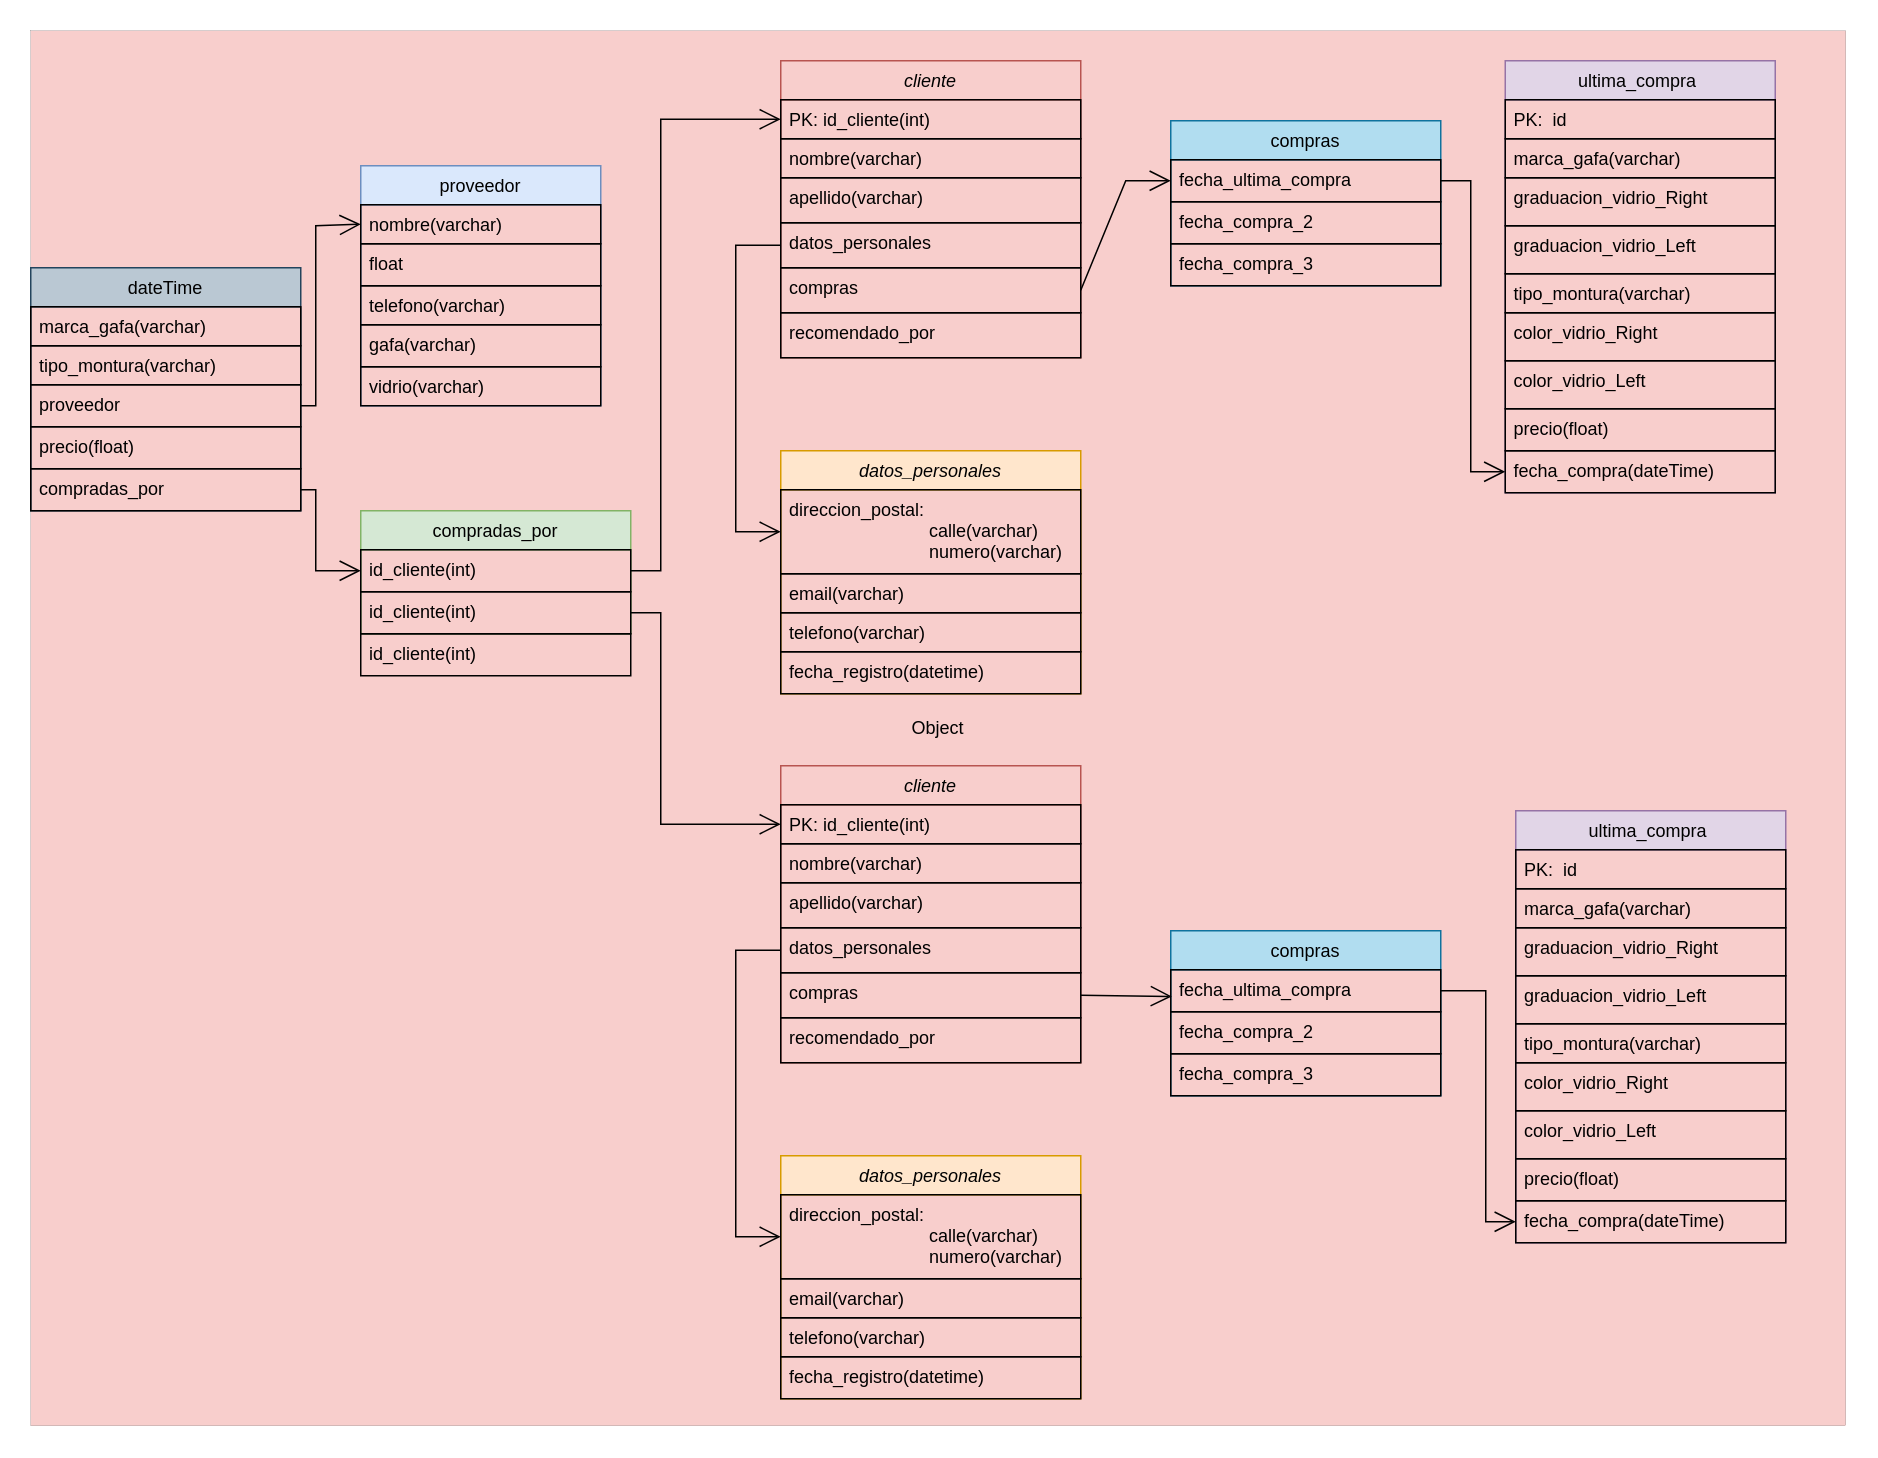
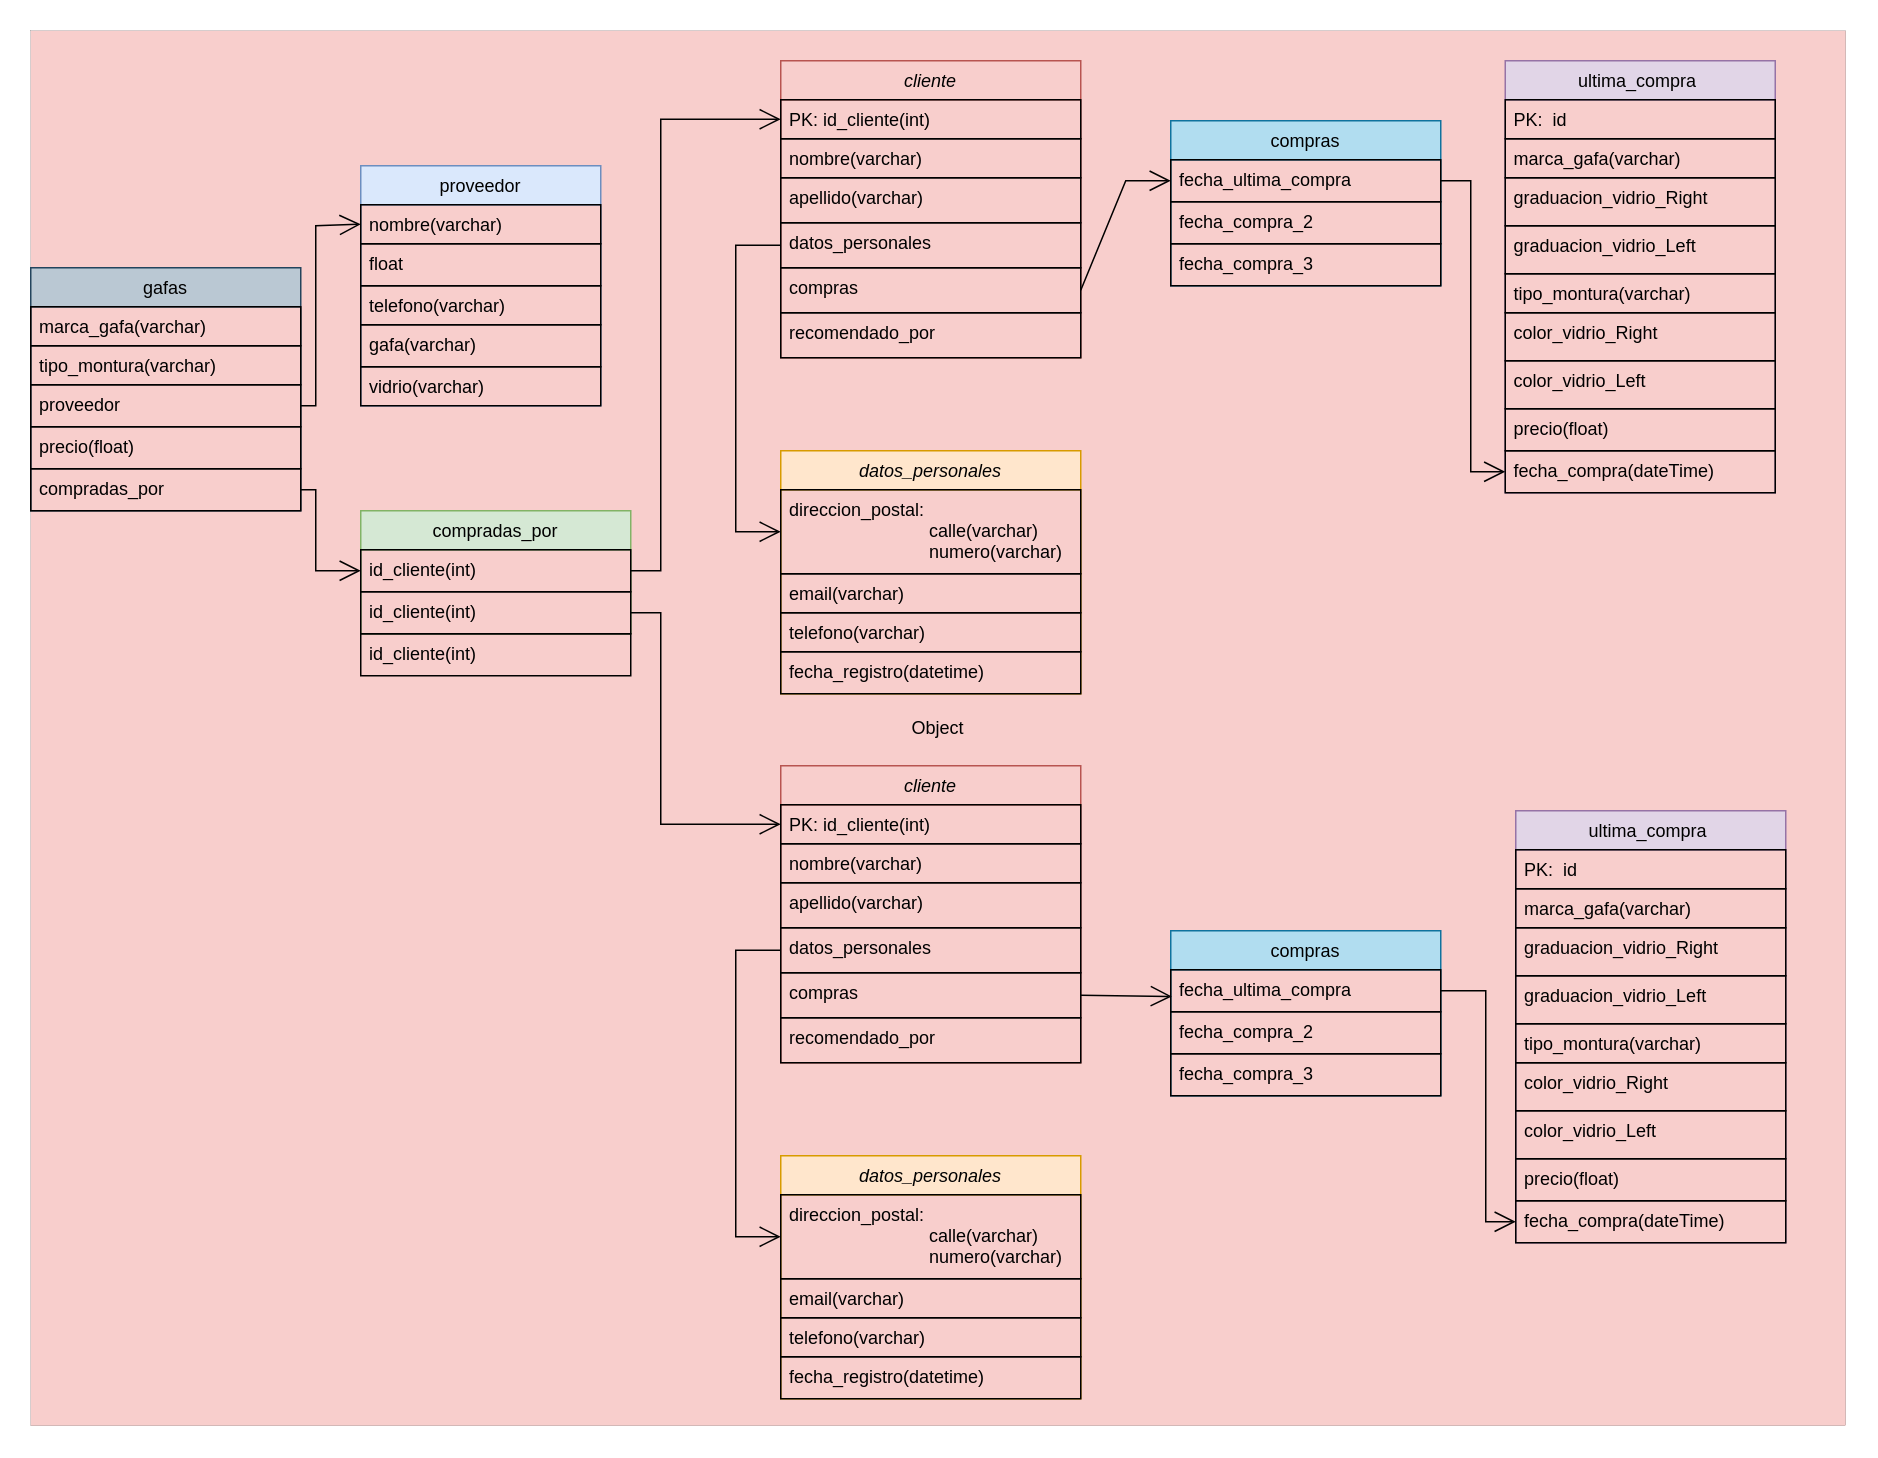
node "dateTime": label "dateTime" -> "gafas"
